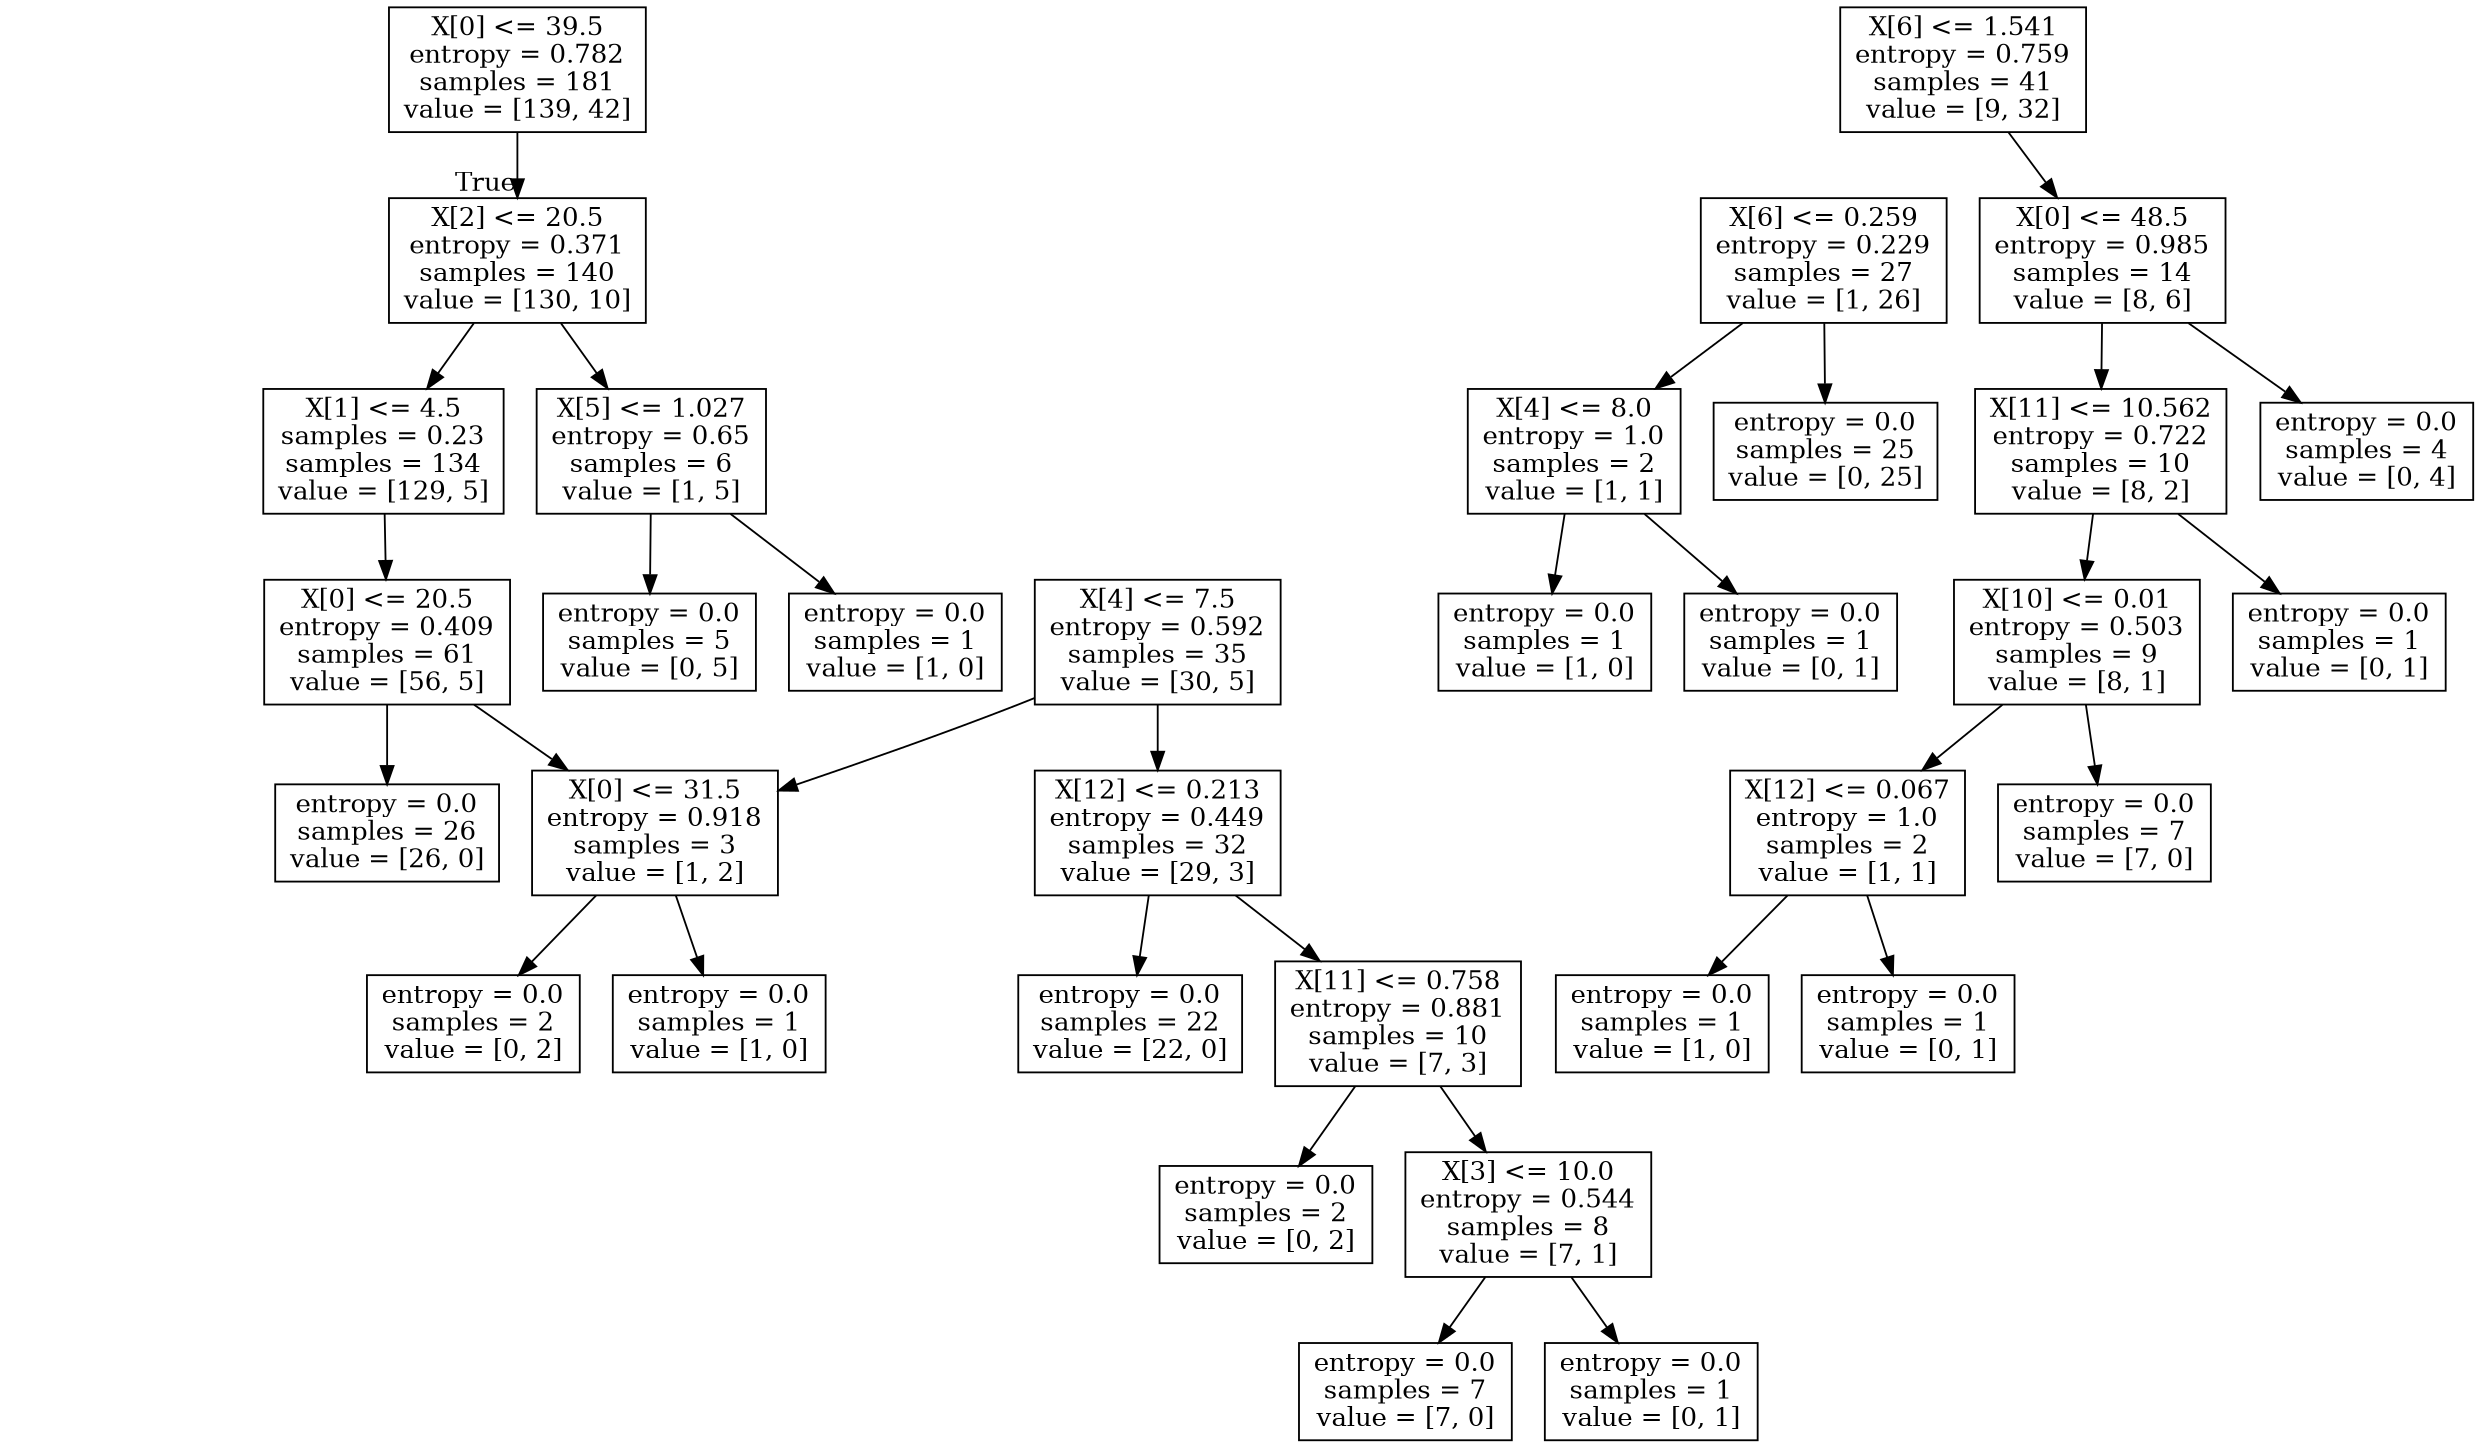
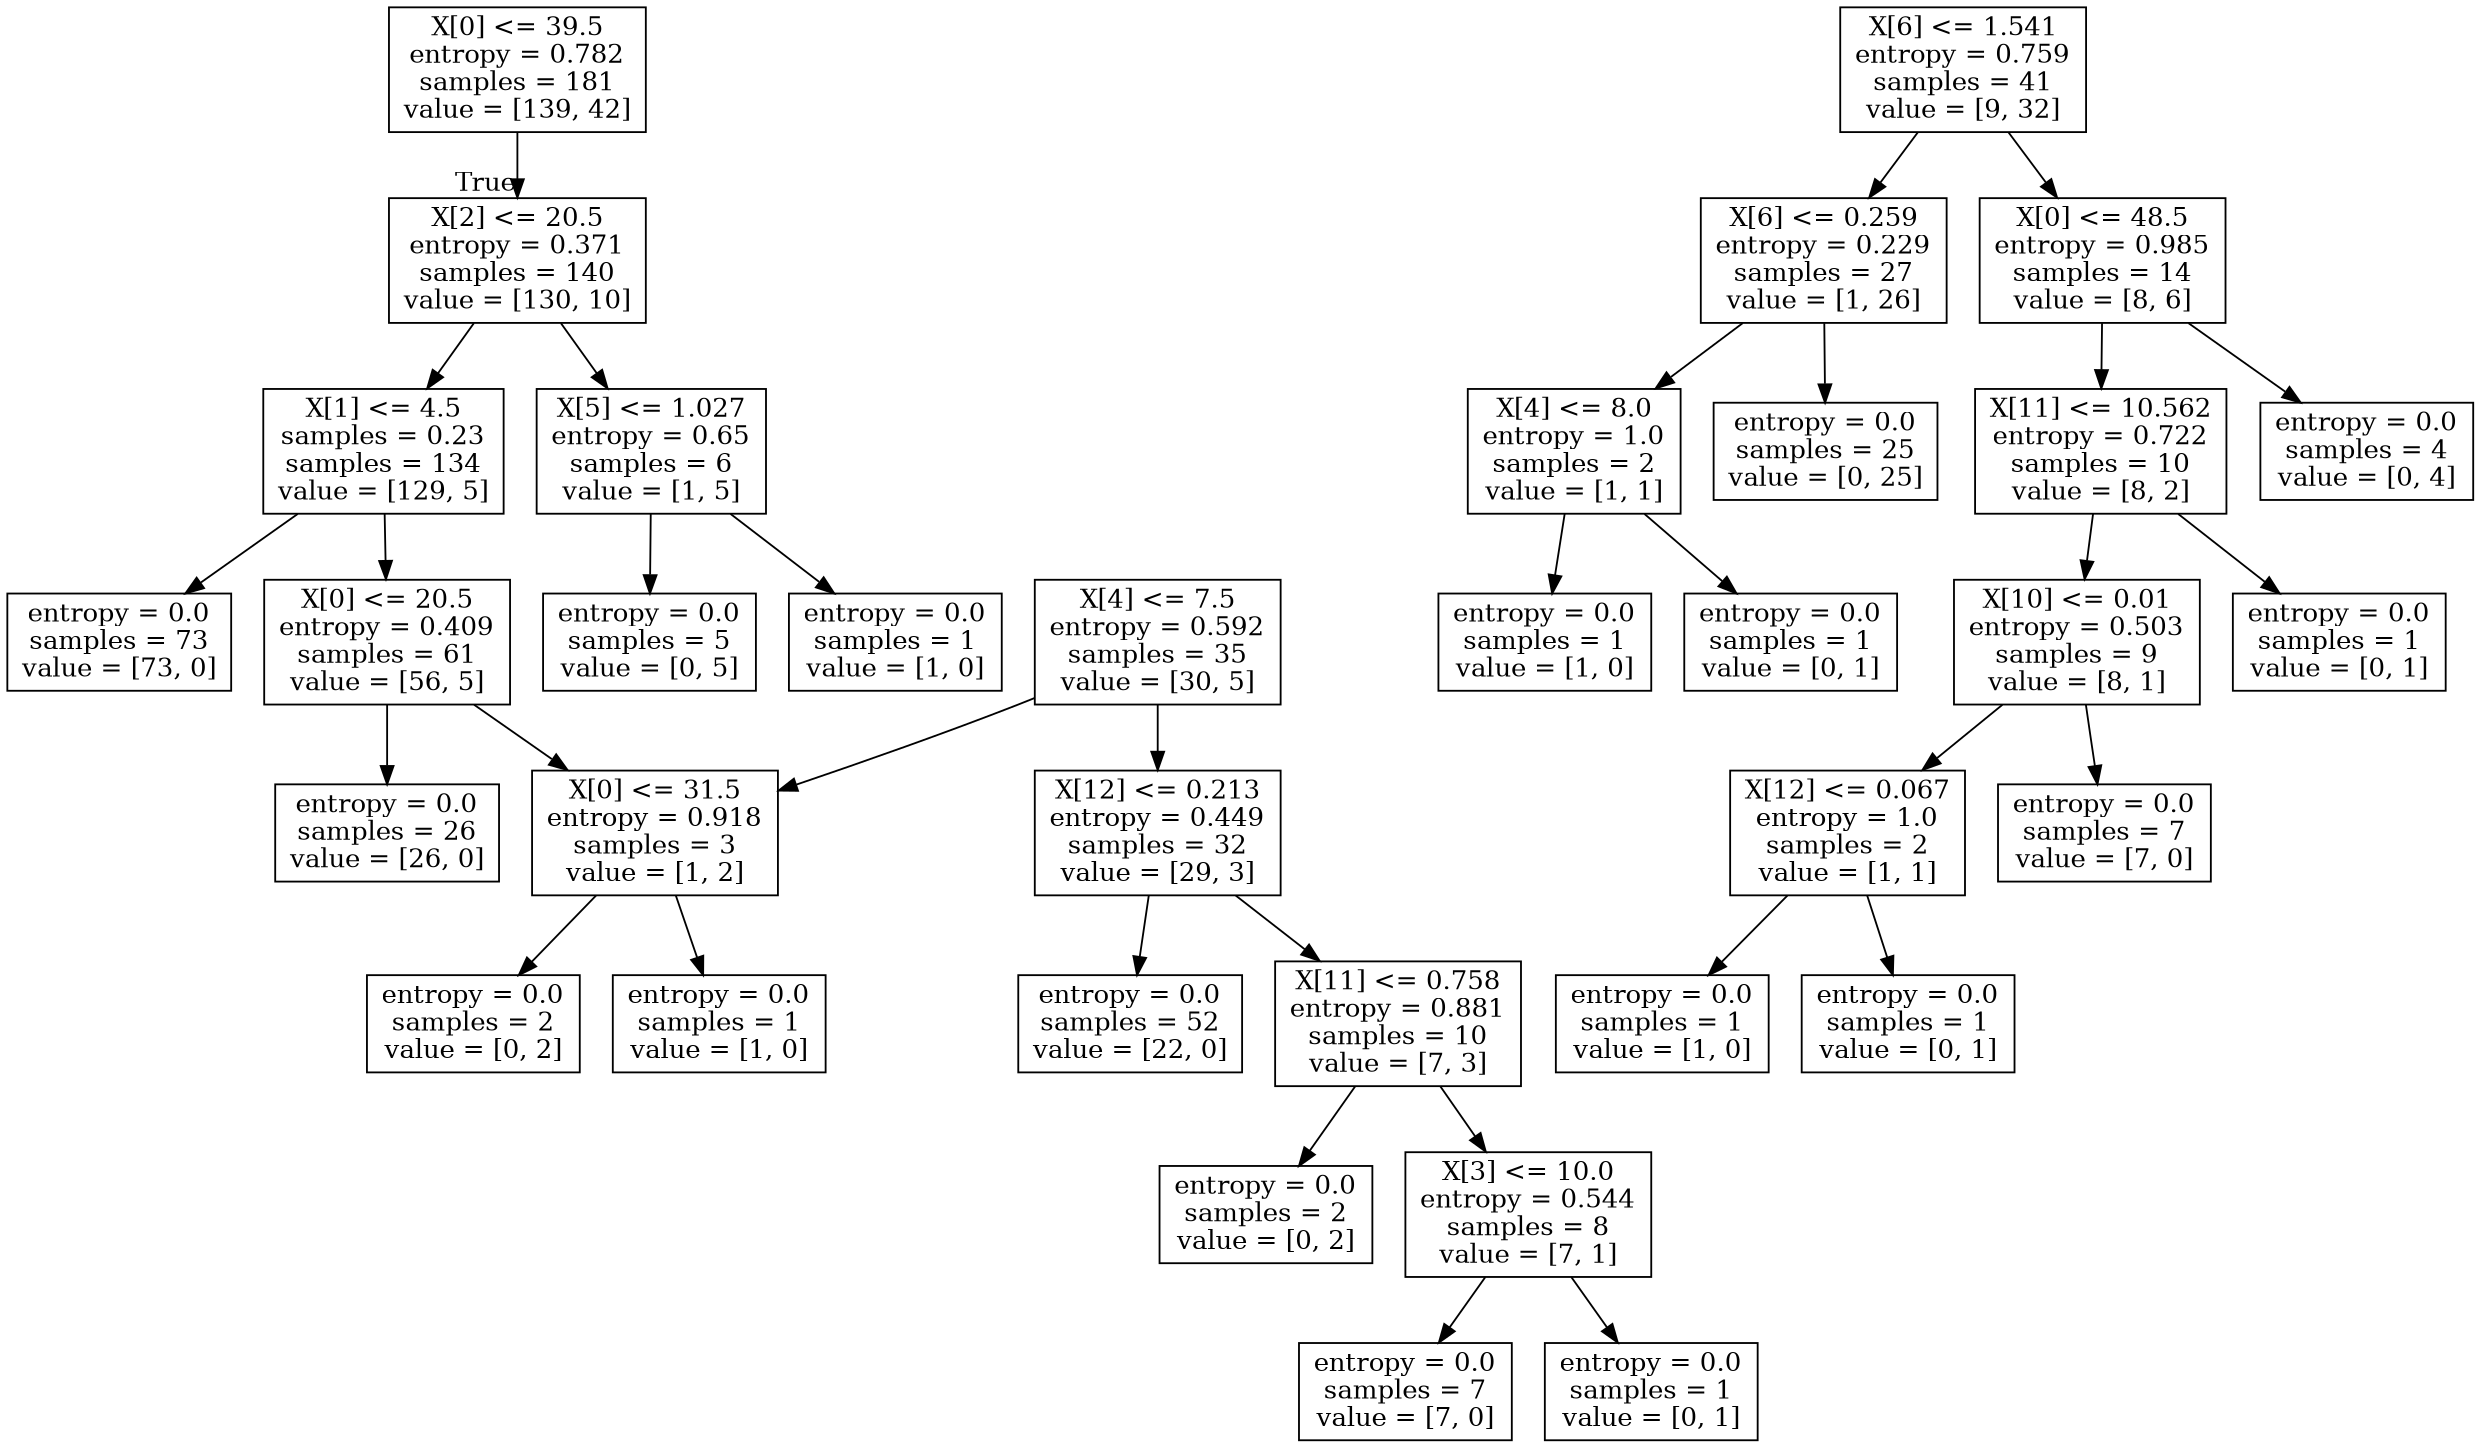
edge "X[6] <= 1.541 entropy = 0.759 samples = 41 value = [9, 32]" -> "X[6] <= 0.259 entropy = 0.229 samples = 27 value = [1, 26]": added
node "entropy = 0.0 samples = 73 value = [73, 0]": added
node "entropy = 0.0 samples = 22 value = [22, 0]": label "entropy = 0.0 samples = 22 value = [22, 0]" -> "entropy = 0.0 samples = 52 value = [22, 0]"
